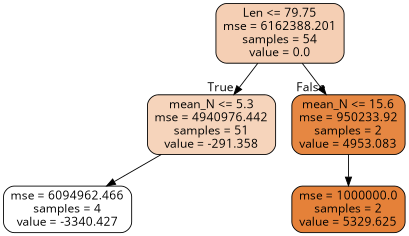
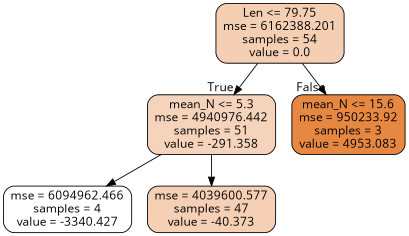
node "mean_N <= 15.6 mse = 950233.92 samples = 2 value = 4953.083": label "mean_N <= 15.6 mse = 950233.92 samples = 2 value = 4953.083" -> "mean_N <= 15.6 mse = 950233.92 samples = 3 value = 4953.083"
node "mse = 4039600.577 samples = 47 value = -40.373": added
node "mse = 1000000.0 samples = 2 value = 5329.625": removed
